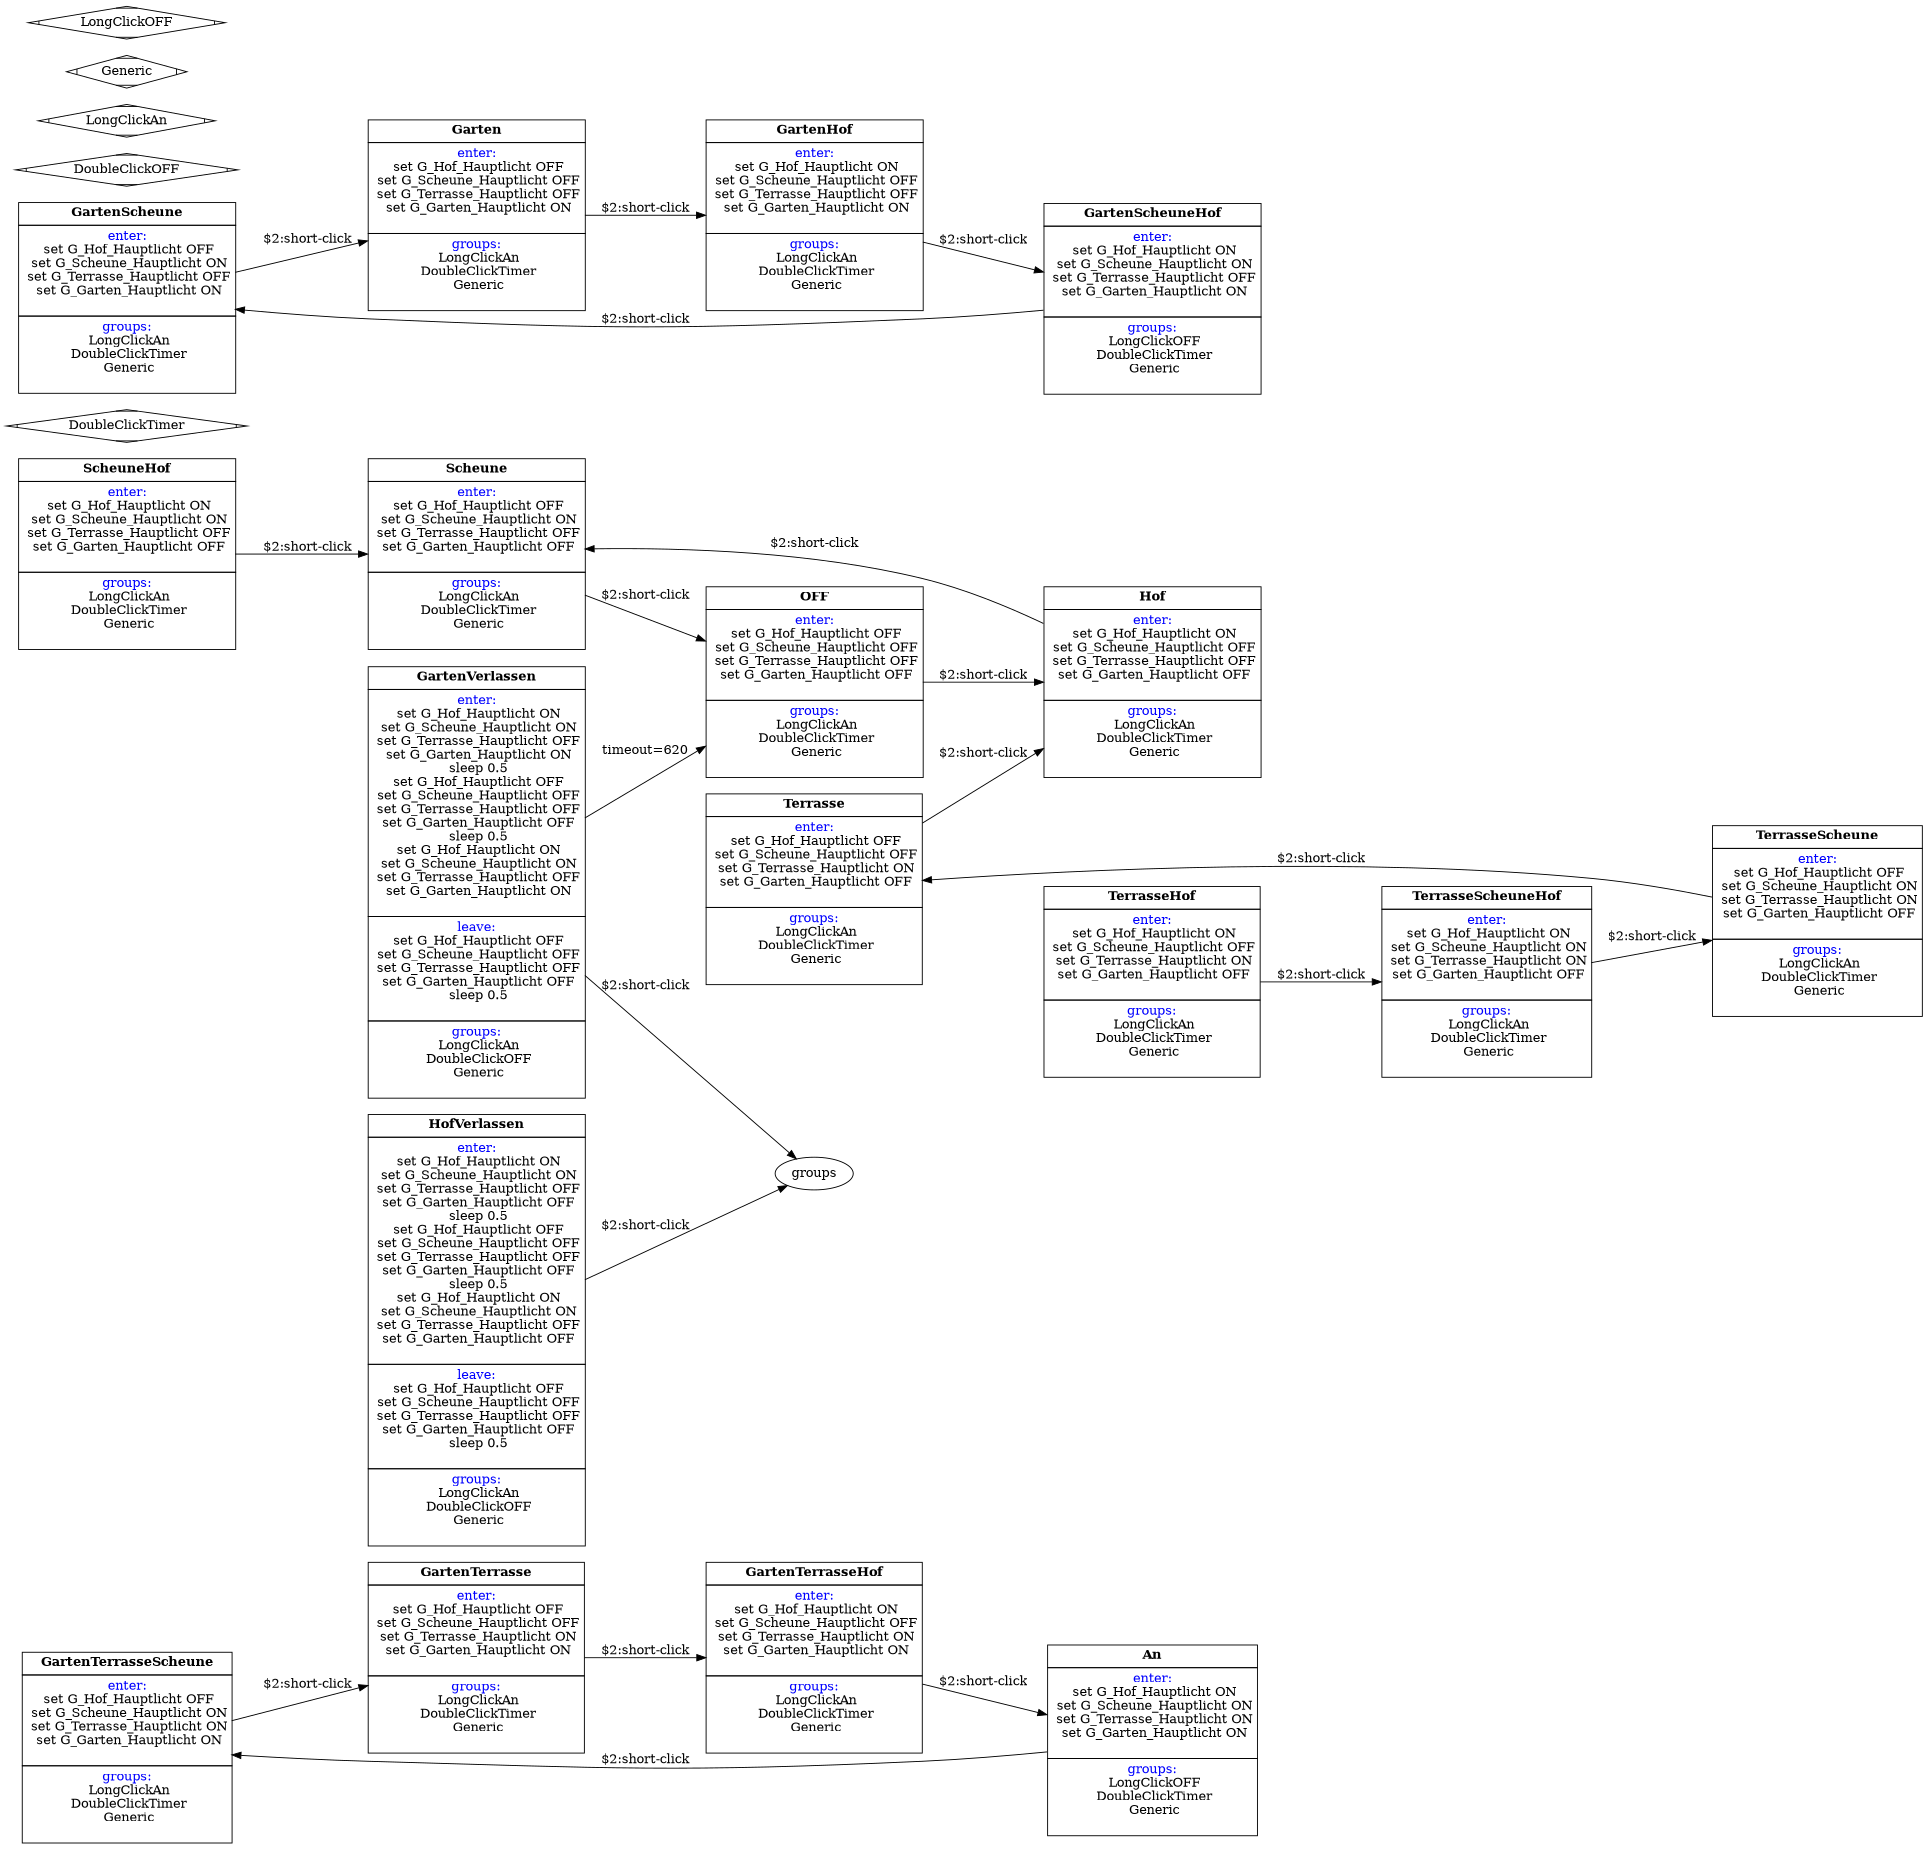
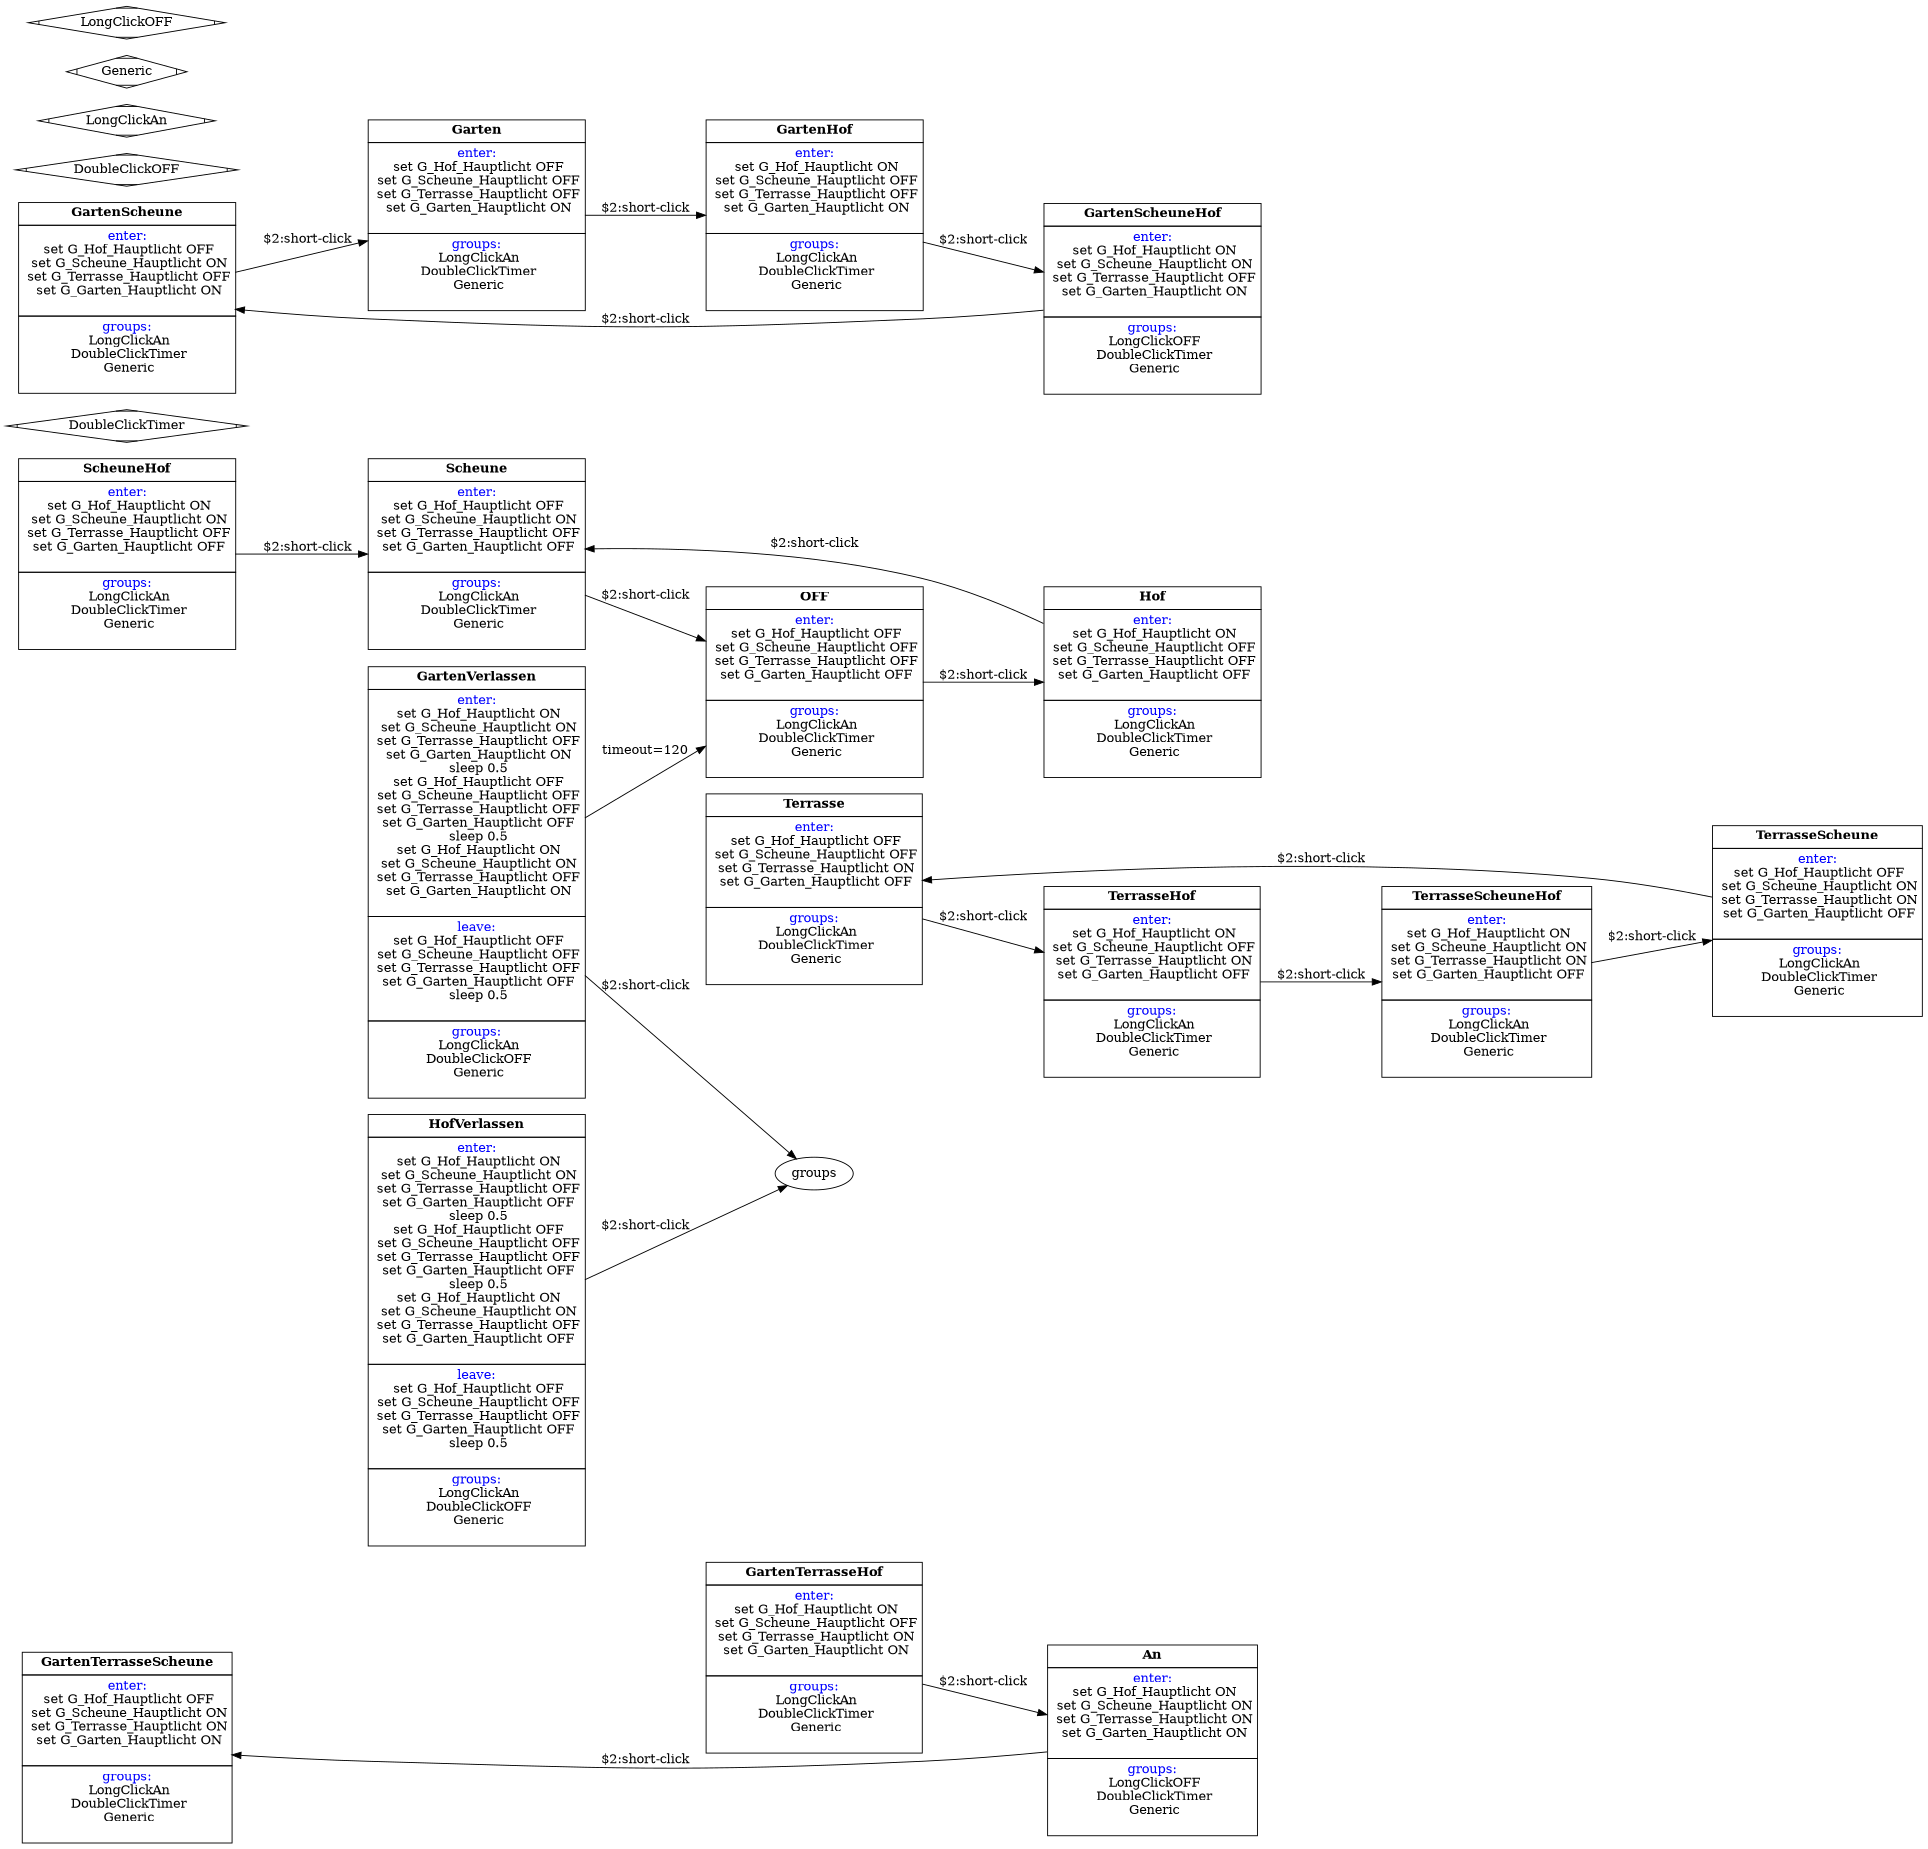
edge "GartenVerlassen" -> "OFF": label "timeout=620" -> "timeout=120"
edge "Terrasse" -> "Hof": now "Terrasse" -> "TerrasseHof"
node "GartenTerrasse": removed
